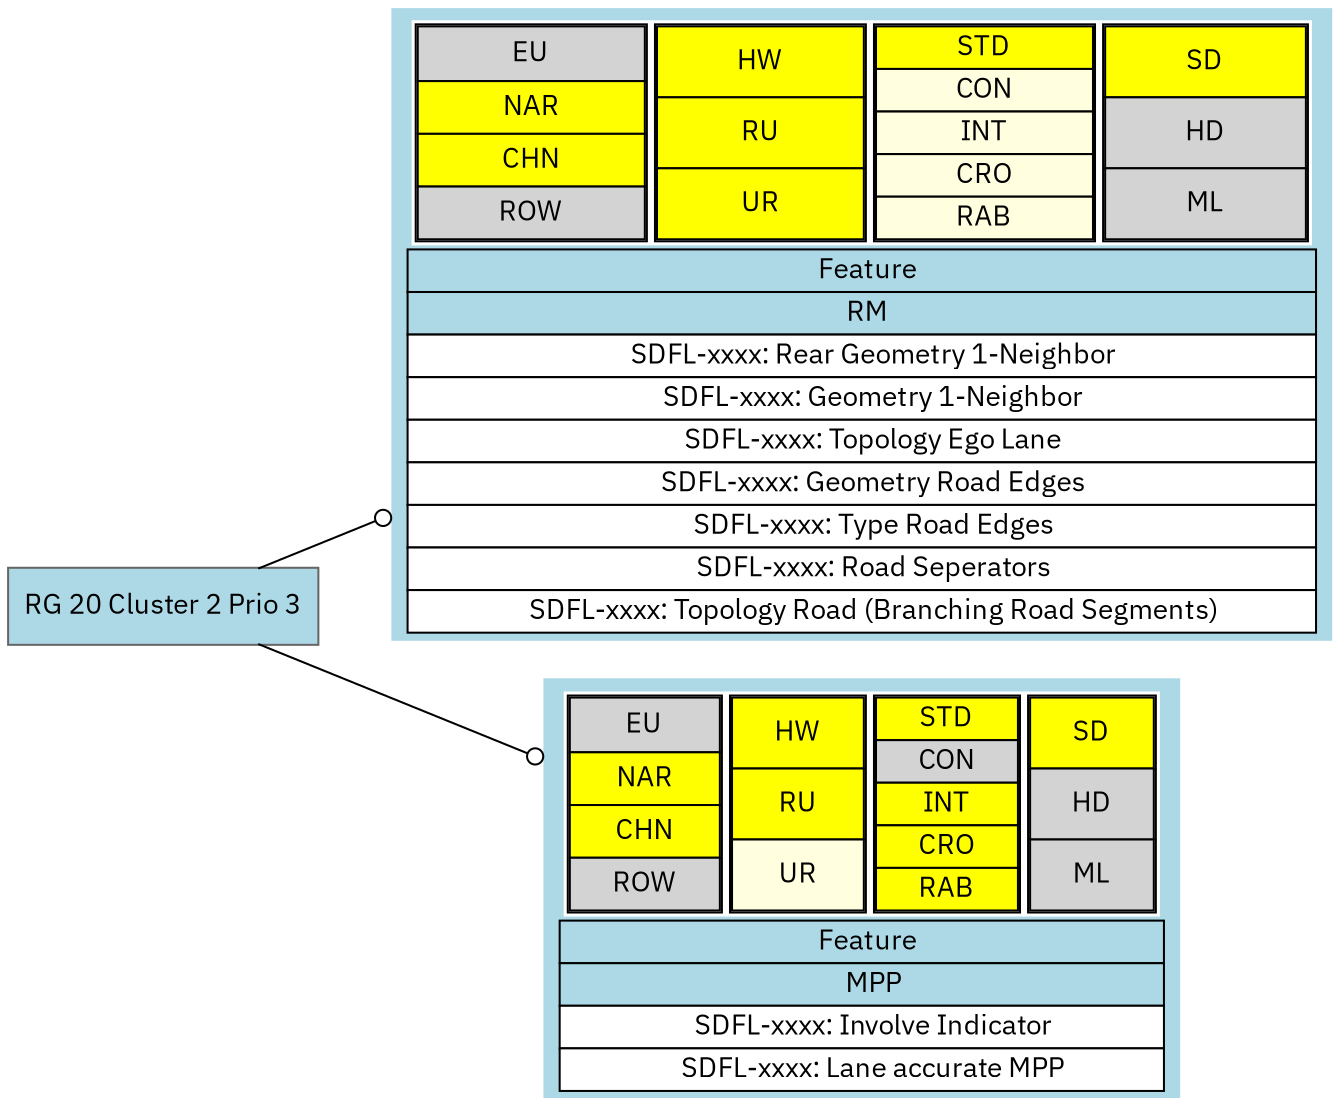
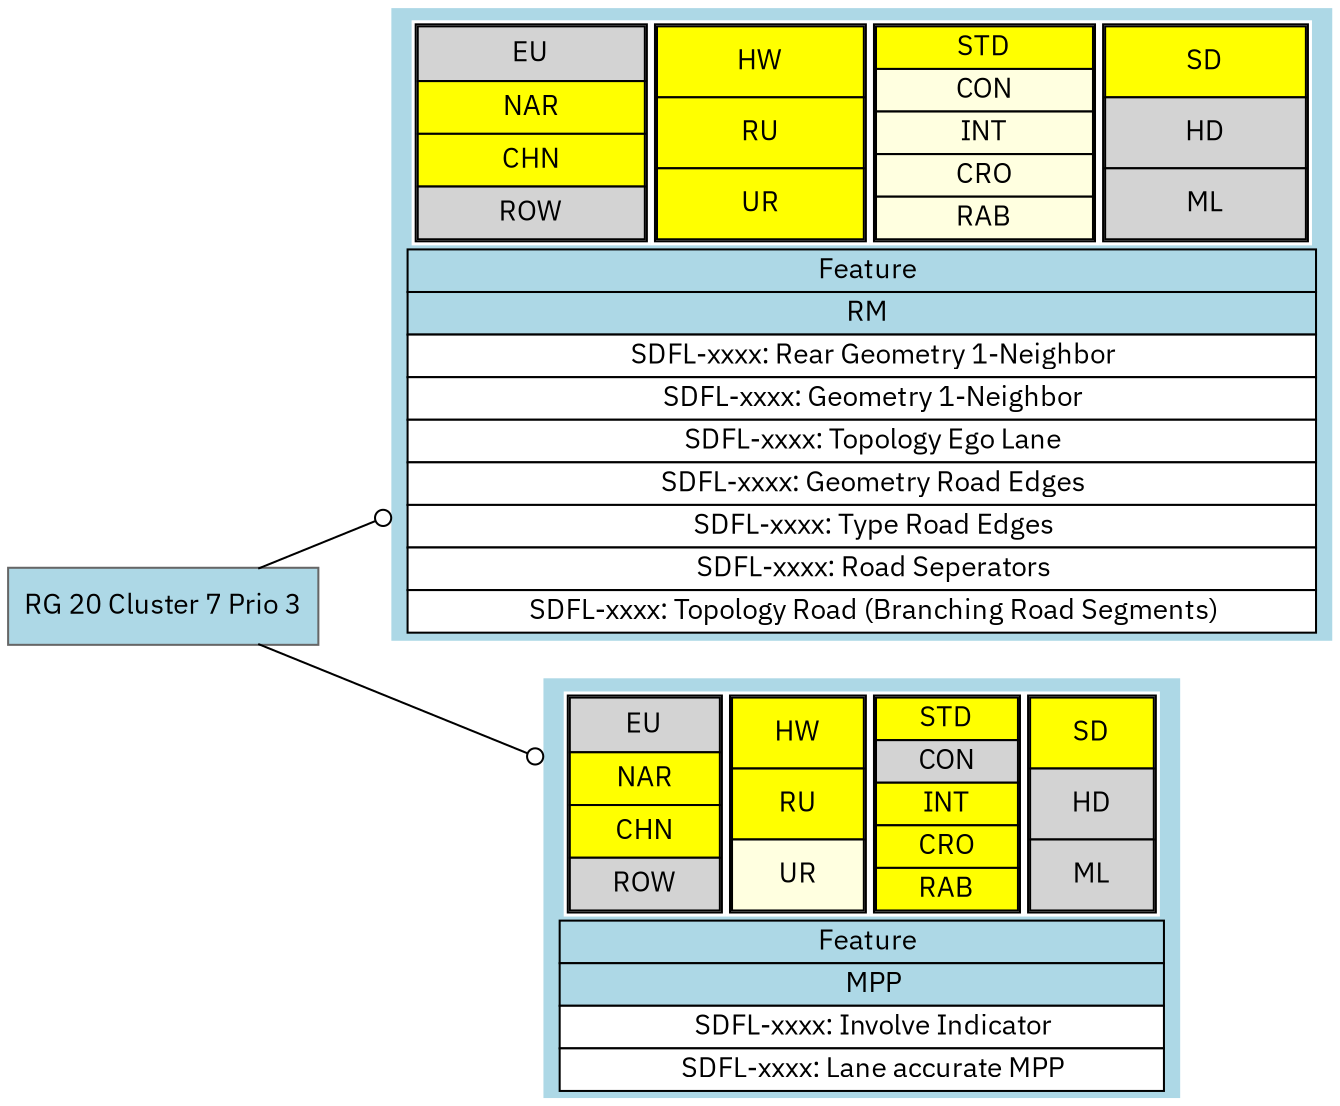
node "RG 20 Cluster 2 Prio 3": label "RG 20 Cluster 2 Prio 3" -> "RG 20 Cluster 7 Prio 3"
